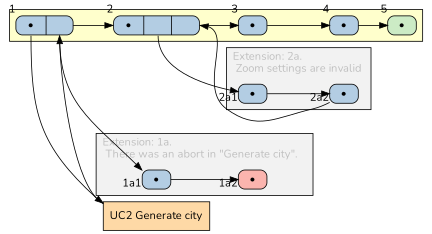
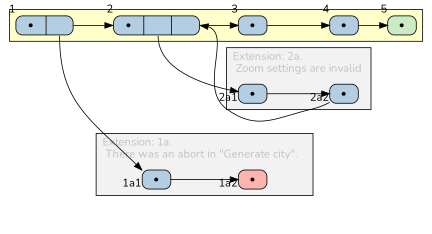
node "UC2 Generate city": removed
